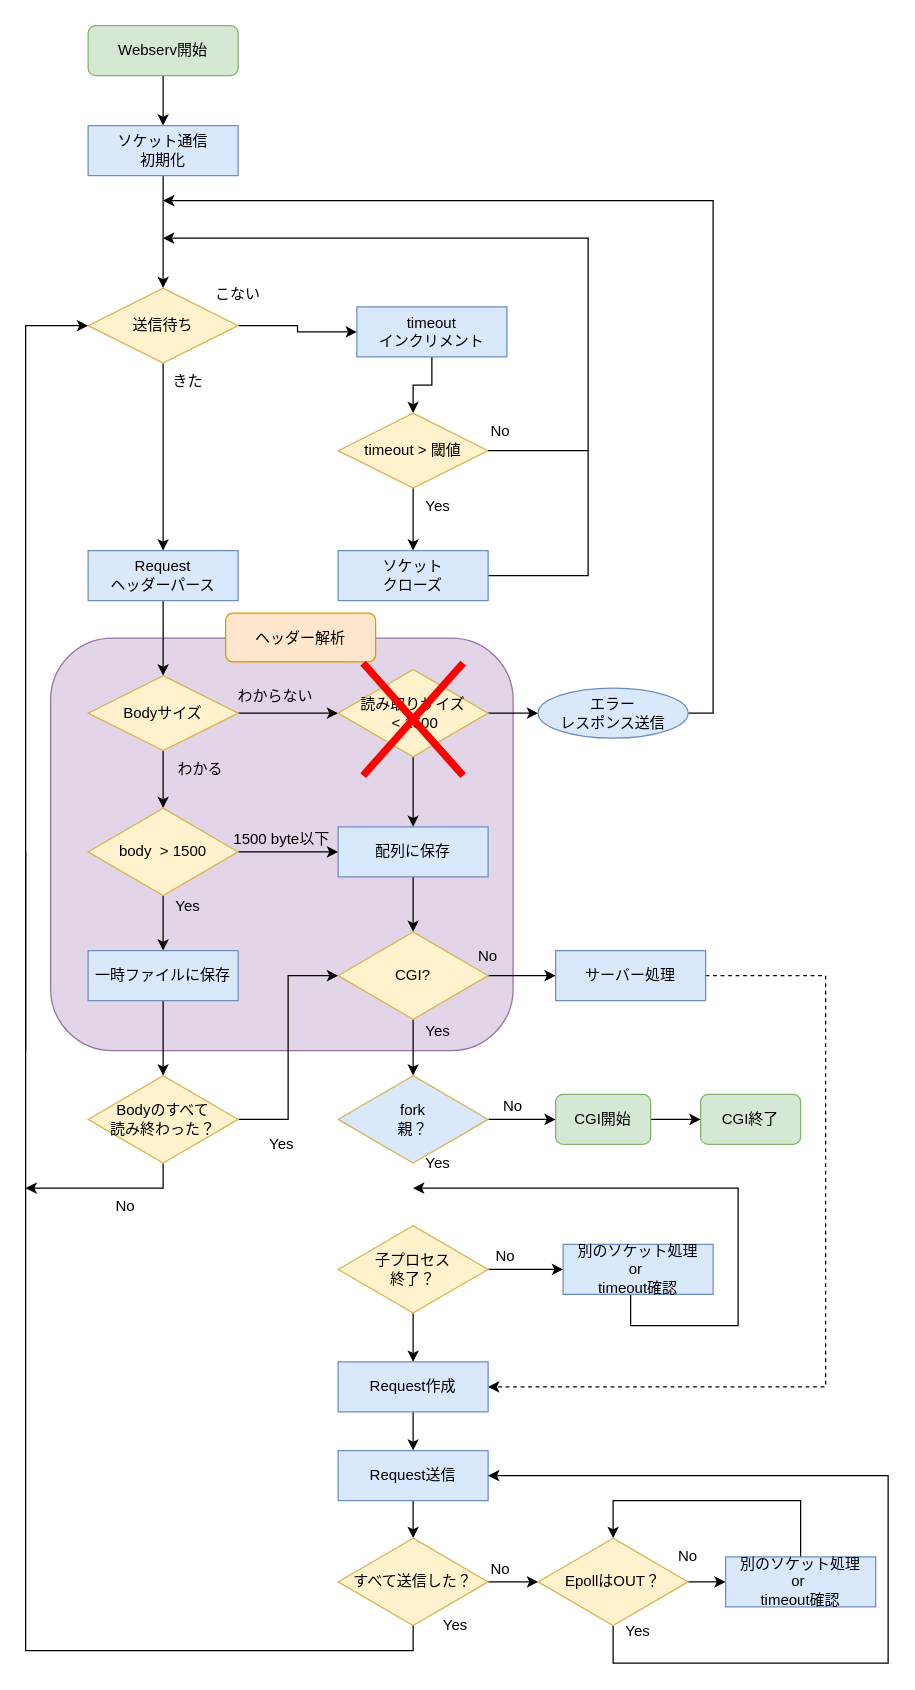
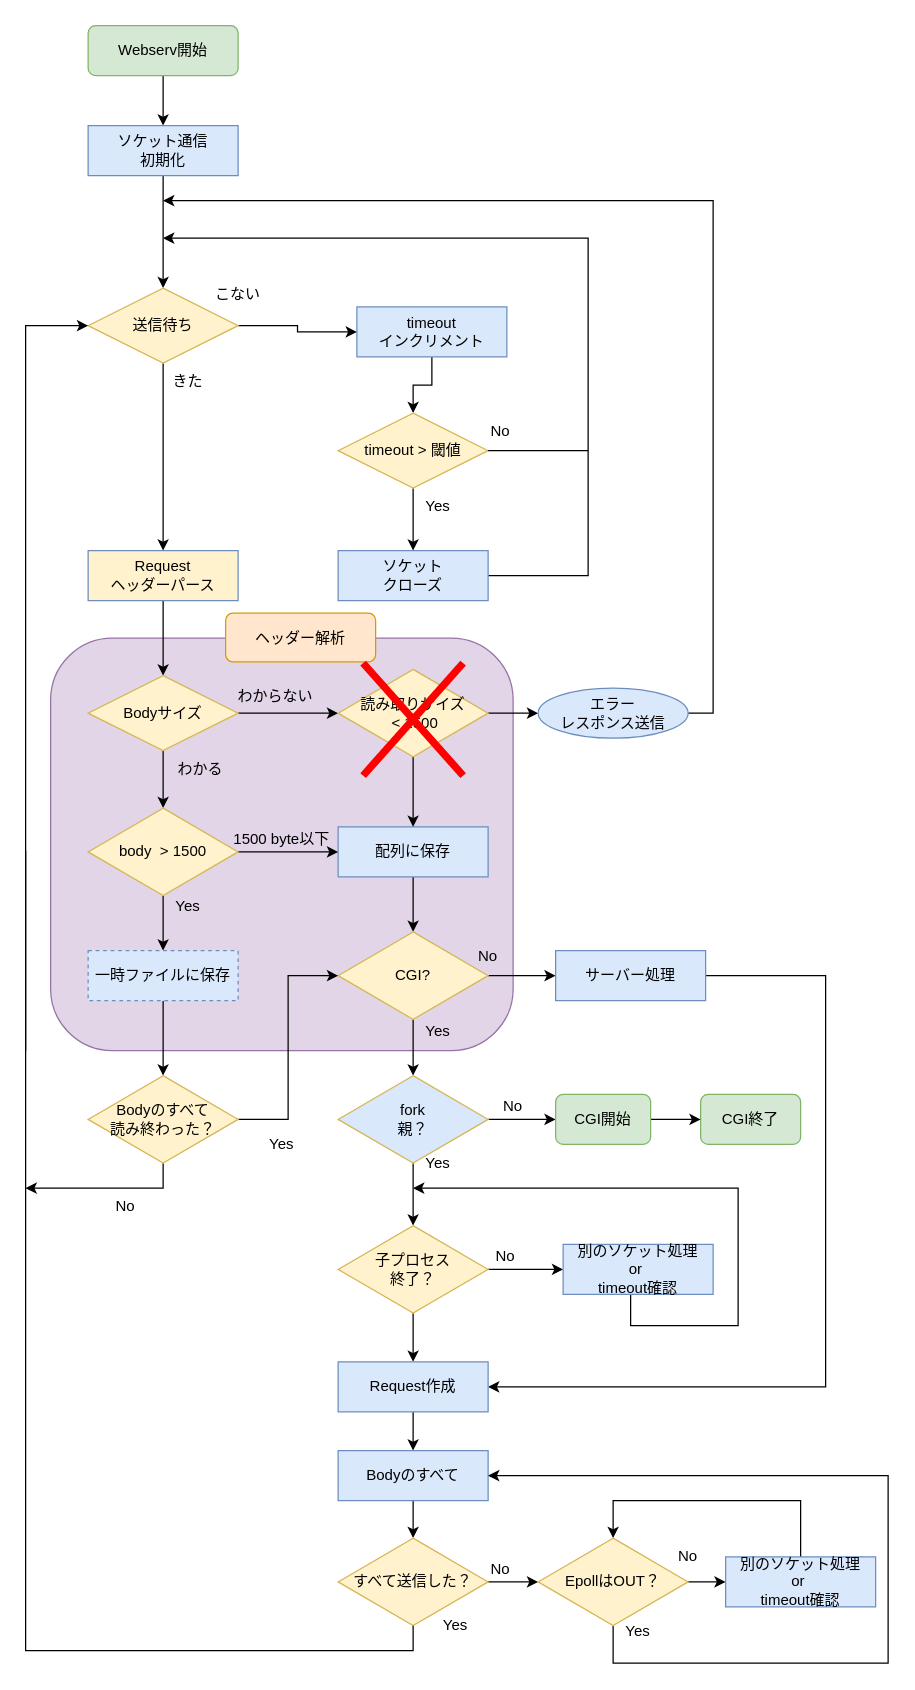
node "Request ヘッダーパース": fillcolor #dae8fc -> #fff2cc
node "一時ファイルに保存": style solid -> dashed
edge "fork 親？" -> "子プロセス 終了？": added
edge "サーバー処理" -> "Request作成": style dashed -> solid
node "Request送信": label "Request送信" -> "Bodyのすべて"
